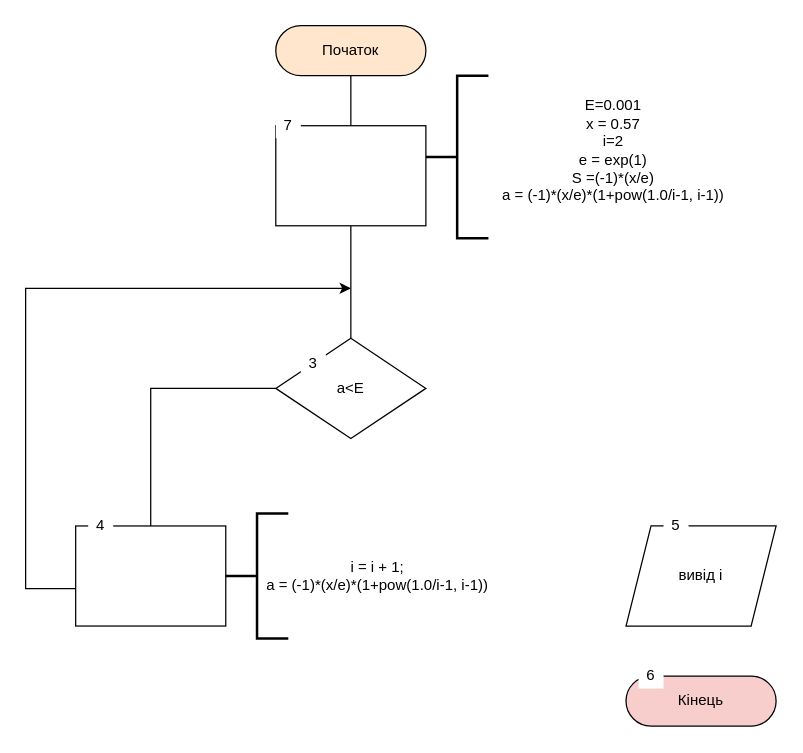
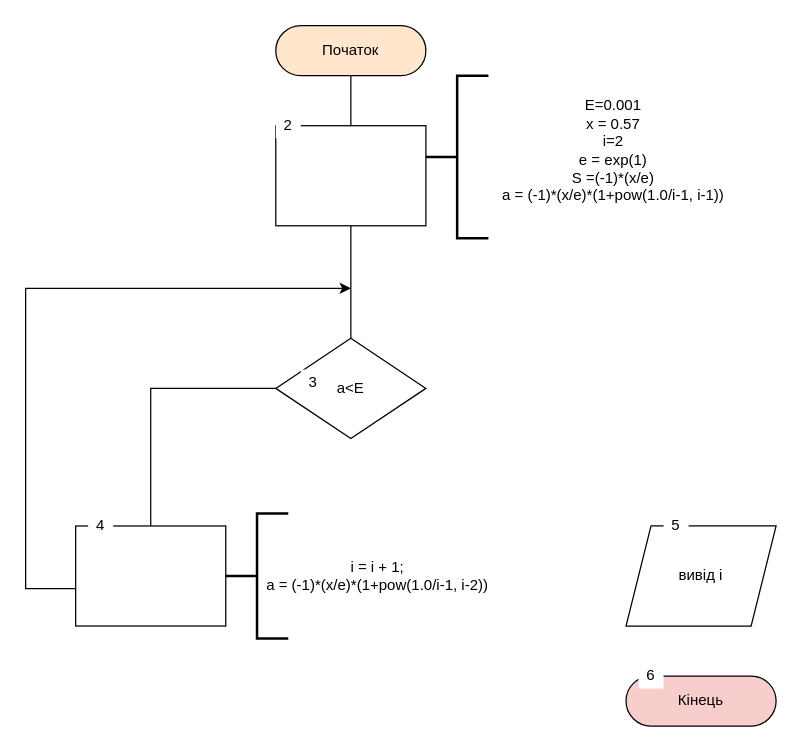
node "7": label "7" -> "2"
node "3": moved (313, 363) -> (313, 382)
node "i = i + 1; a = (-1)*(x/e)*(1+pow(1.0/i-1, i-1))": label "i = i + 1; a = (-1)*(x/e)*(1+pow(1.0/i-1, i-1))" -> "i = i + 1; a = (-1)*(x/e)*(1+pow(1.0/i-1, i-2))"
